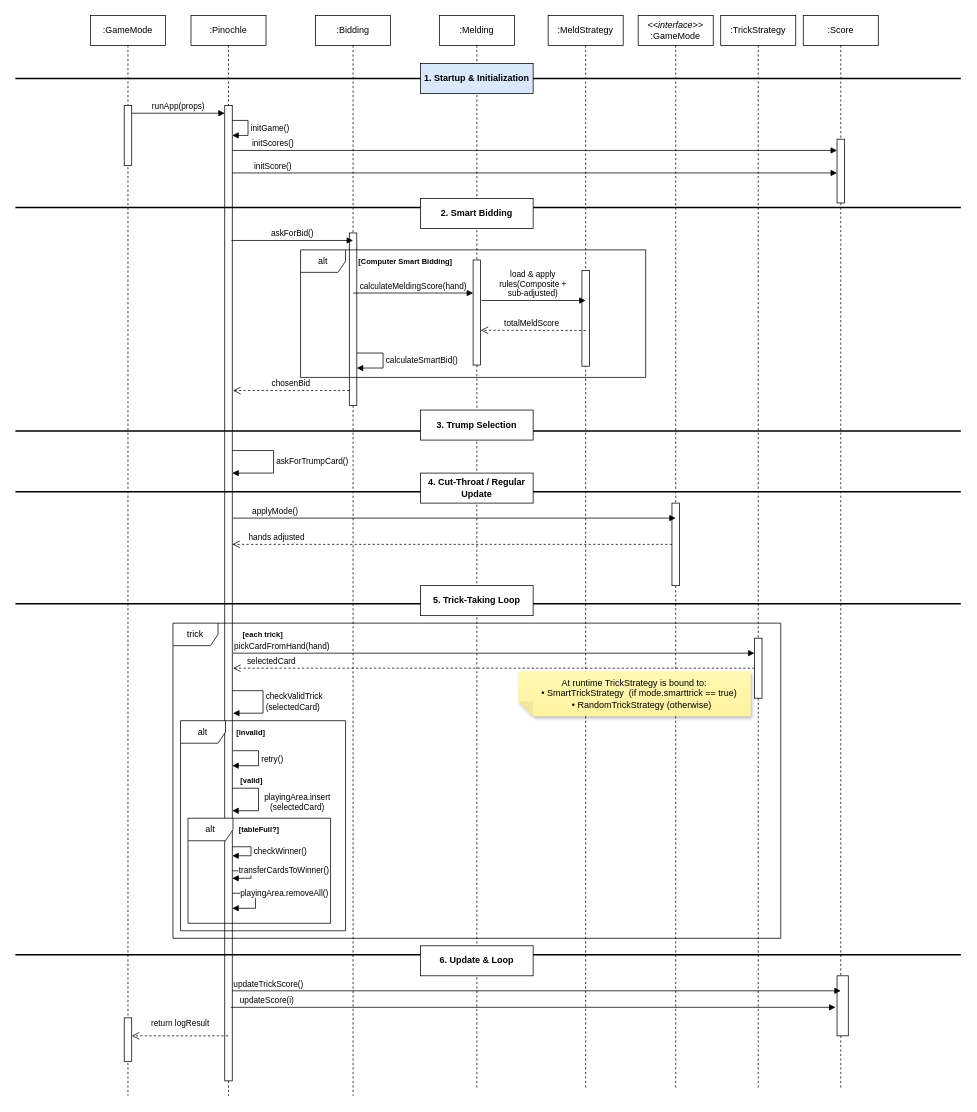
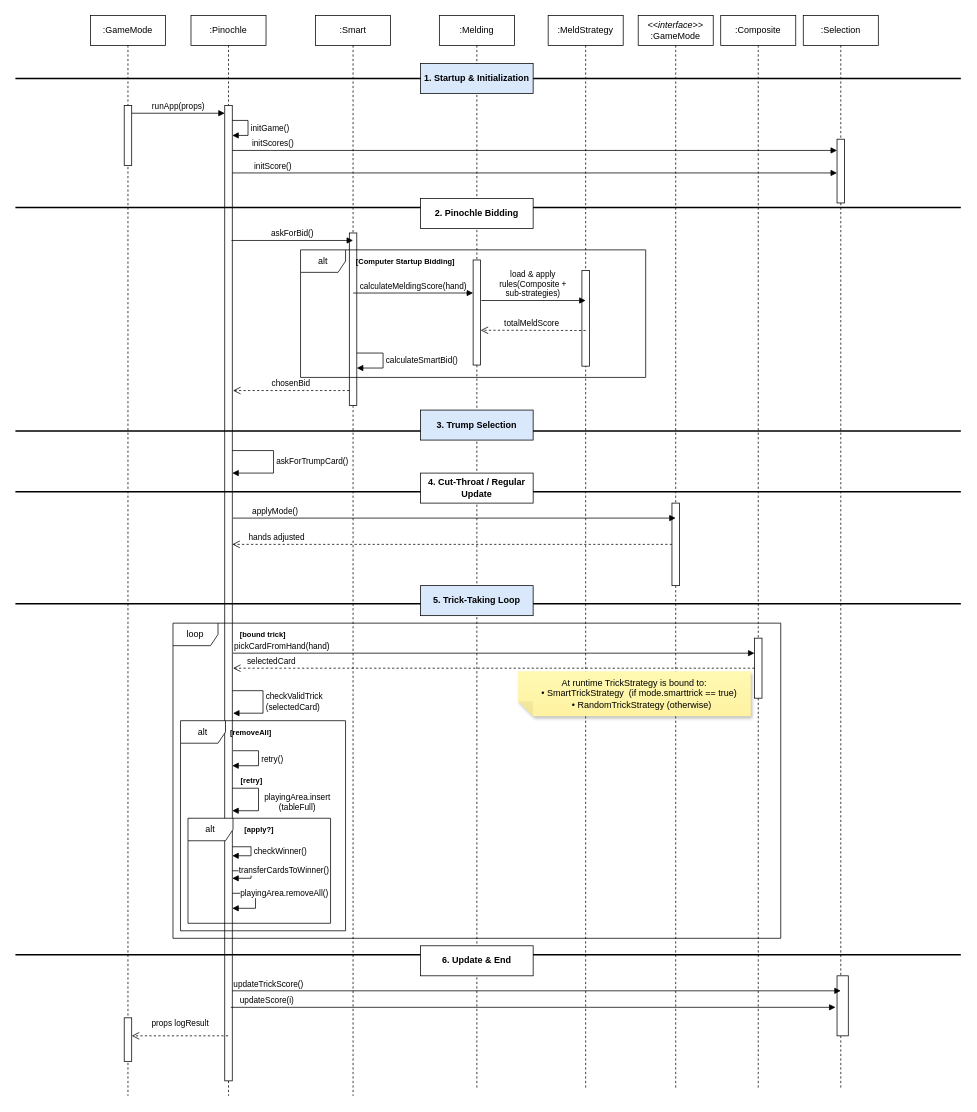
node ":Bidding": label ":Bidding" -> ":Smart"
node ":TrickStrategy": label ":TrickStrategy" -> ":Composite"
node ":Score": label ":Score" -> ":Selection"
node "2. Smart Bidding": label "2. Smart Bidding" -> "2. Pinochle Bidding"
node "[Computer Smart Bidding]": label "[Computer Smart Bidding]" -> "[Computer Startup Bidding]"
node "load & apply rules(Composite + sub-adjusted)": label "load & apply rules(Composite + sub-adjusted)" -> "load & apply rules(Composite + sub-strategies)"
node "3. Trump Selection": fillcolor #ffffff -> #dae8fc
node "5. Trick-Taking Loop": fillcolor #ffffff -> #dae8fc
node "trick": label "trick" -> "loop"
node "[each trick]": label "[each trick]" -> "[bound trick]"
node "[invalid]": label "[invalid]" -> "[removeAll]"
node "[valid]": label "[valid]" -> "[retry]"
node "playingArea.insert (selectedCard)": label "playingArea.insert (selectedCard)" -> "playingArea.insert (tableFull)"
node "[tableFull?]": label "[tableFull?]" -> "[apply?]"
node "6. Update & Loop": label "6. Update & Loop" -> "6. Update & End"
node "return logResult": label "return logResult" -> "props logResult"
